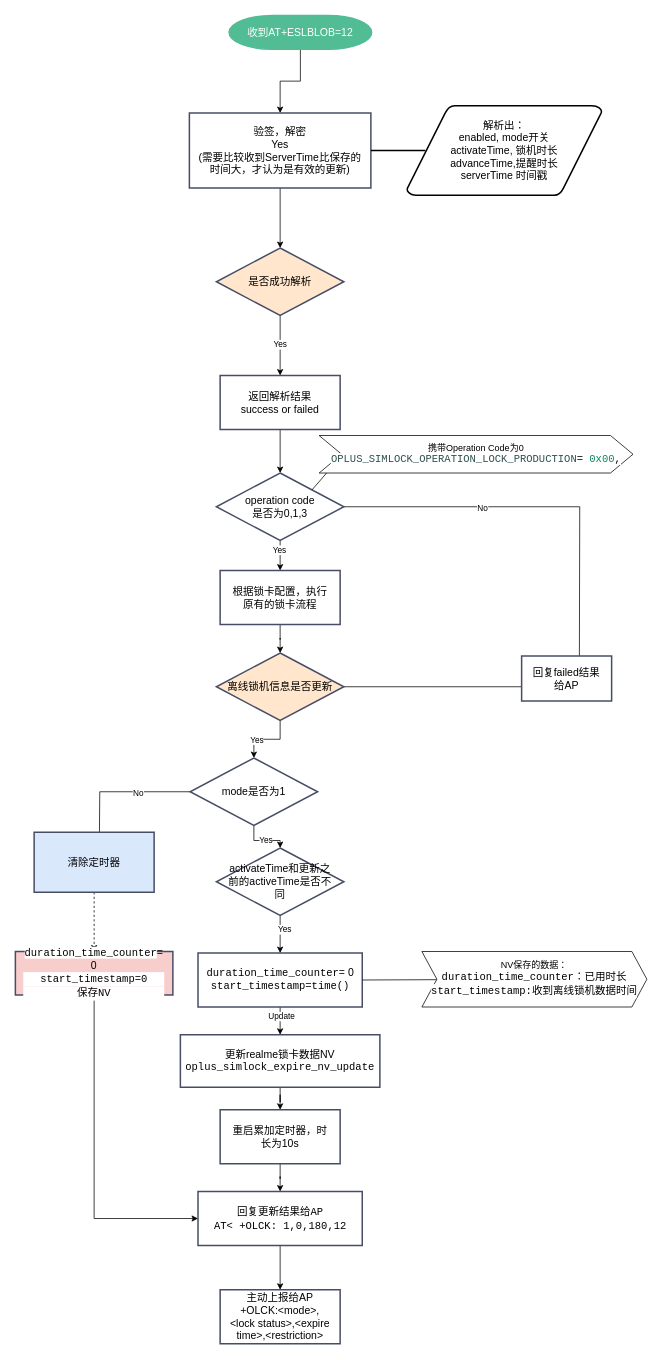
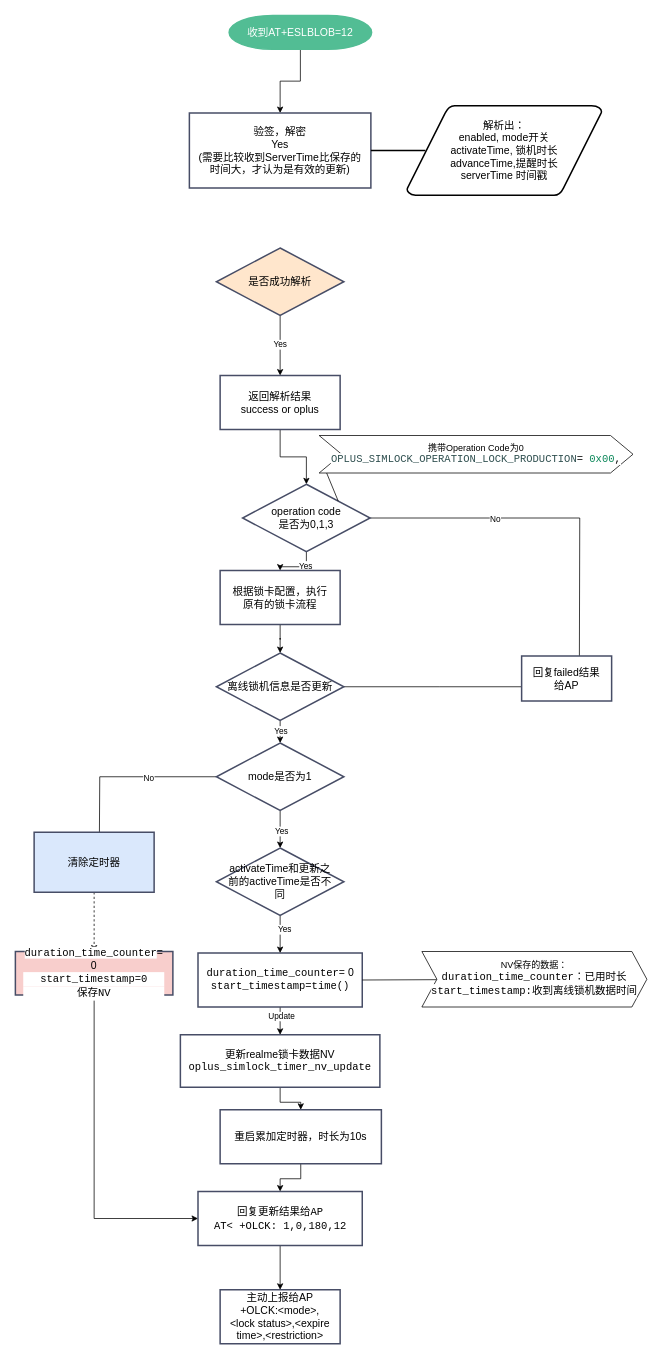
edge "验签，解密 Yes (需要比较收到ServerTime比保存的时间大，才认为是有效的更新)" -> "是否成功解析": removed
node "返回解析结果 success or failed": label "返回解析结果 success or failed" -> "返回解析结果 success or oplus"
node "operation code 是否为0,1,3": moved (280, 507) -> (306, 518)
node "离线锁机信息是否更新": fillcolor #ffe6cc -> #ffffff
node "mode是否为1": moved (254, 792) -> (280, 777)
node "更新realme锁卡数据NV oplus_simlock_expire_nv_update": label "更新realme锁卡数据NV oplus_simlock_expire_nv_update" -> "更新realme锁卡数据NV oplus_simlock_timer_nv_update"
node "重启累加定时器，时长为10s": size 120x54 -> 161x54
